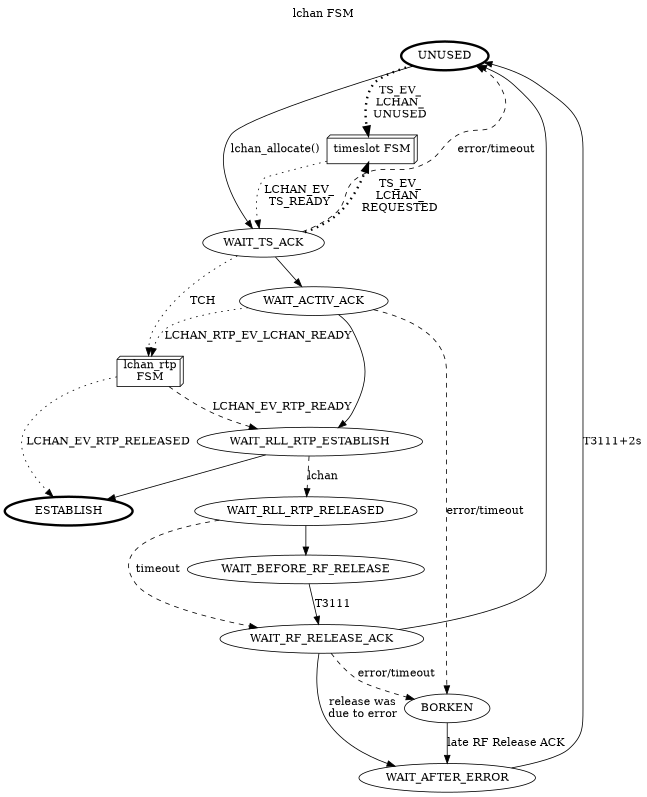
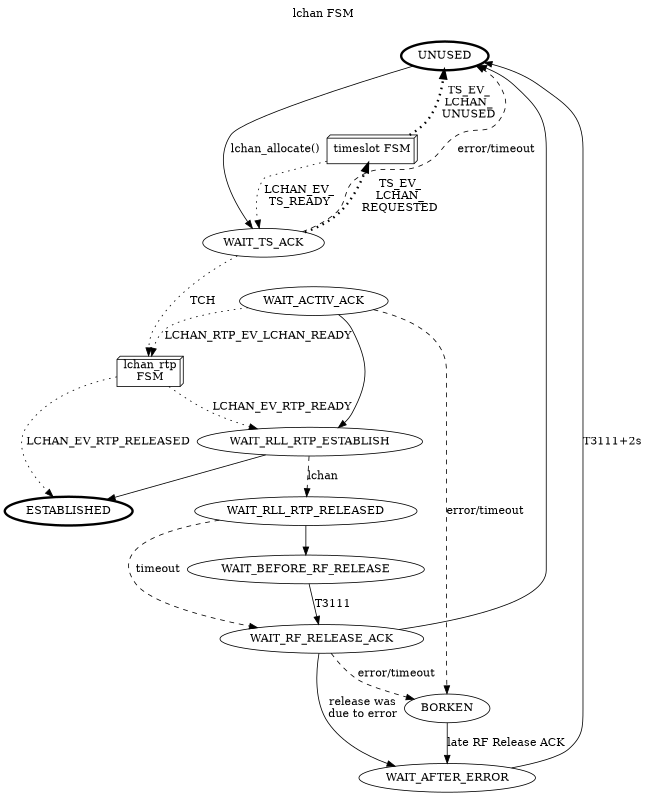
edge "UNUSED" -> "timeslot FSM": reversed
edge "WAIT_TS_ACK" -> "WAIT_ACTIV_ACK": removed
edge "lchan_rtp FSM" -> "WAIT_RLL_RTP_ESTABLISH": style dashed -> dotted
node "ESTABLISH": label "ESTABLISH" -> "ESTABLISHED"
